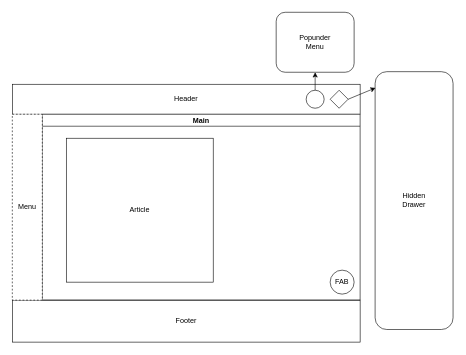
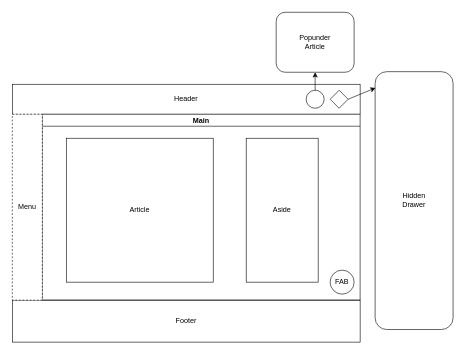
node "Popunder Menu": label "Popunder Menu" -> "Popunder Article"
node "Aside": added
